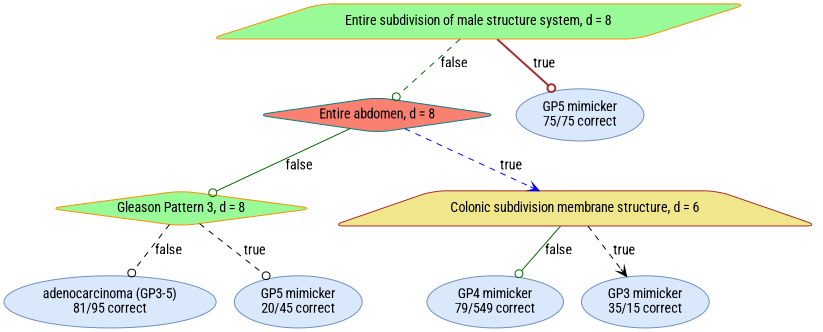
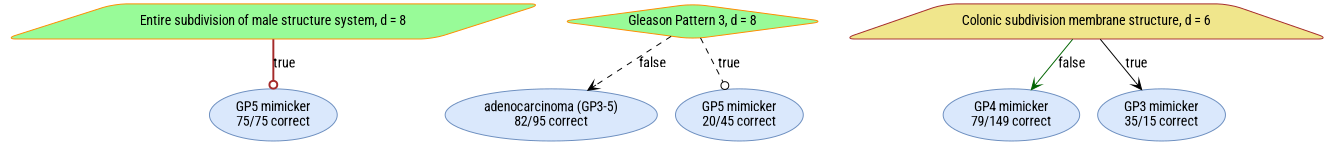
node "Entire abdomen, d = 8": removed
edge "Gleason Pattern 3, d = 8" -> "adenocarcinoma (GP3-5)": arrowhead odot -> vee
edge "Colonic subdivision membrane structure, d = 6" -> "GP4 mimicker": arrowhead odot -> vee
edge "Colonic subdivision membrane structure, d = 6" -> "GP3 mimicker": style dashed -> solid
node "adenocarcinoma (GP3-5)": text "81/95 correct" -> "82/95 correct"
node "GP4 mimicker": text "79/549 correct" -> "79/149 correct"
